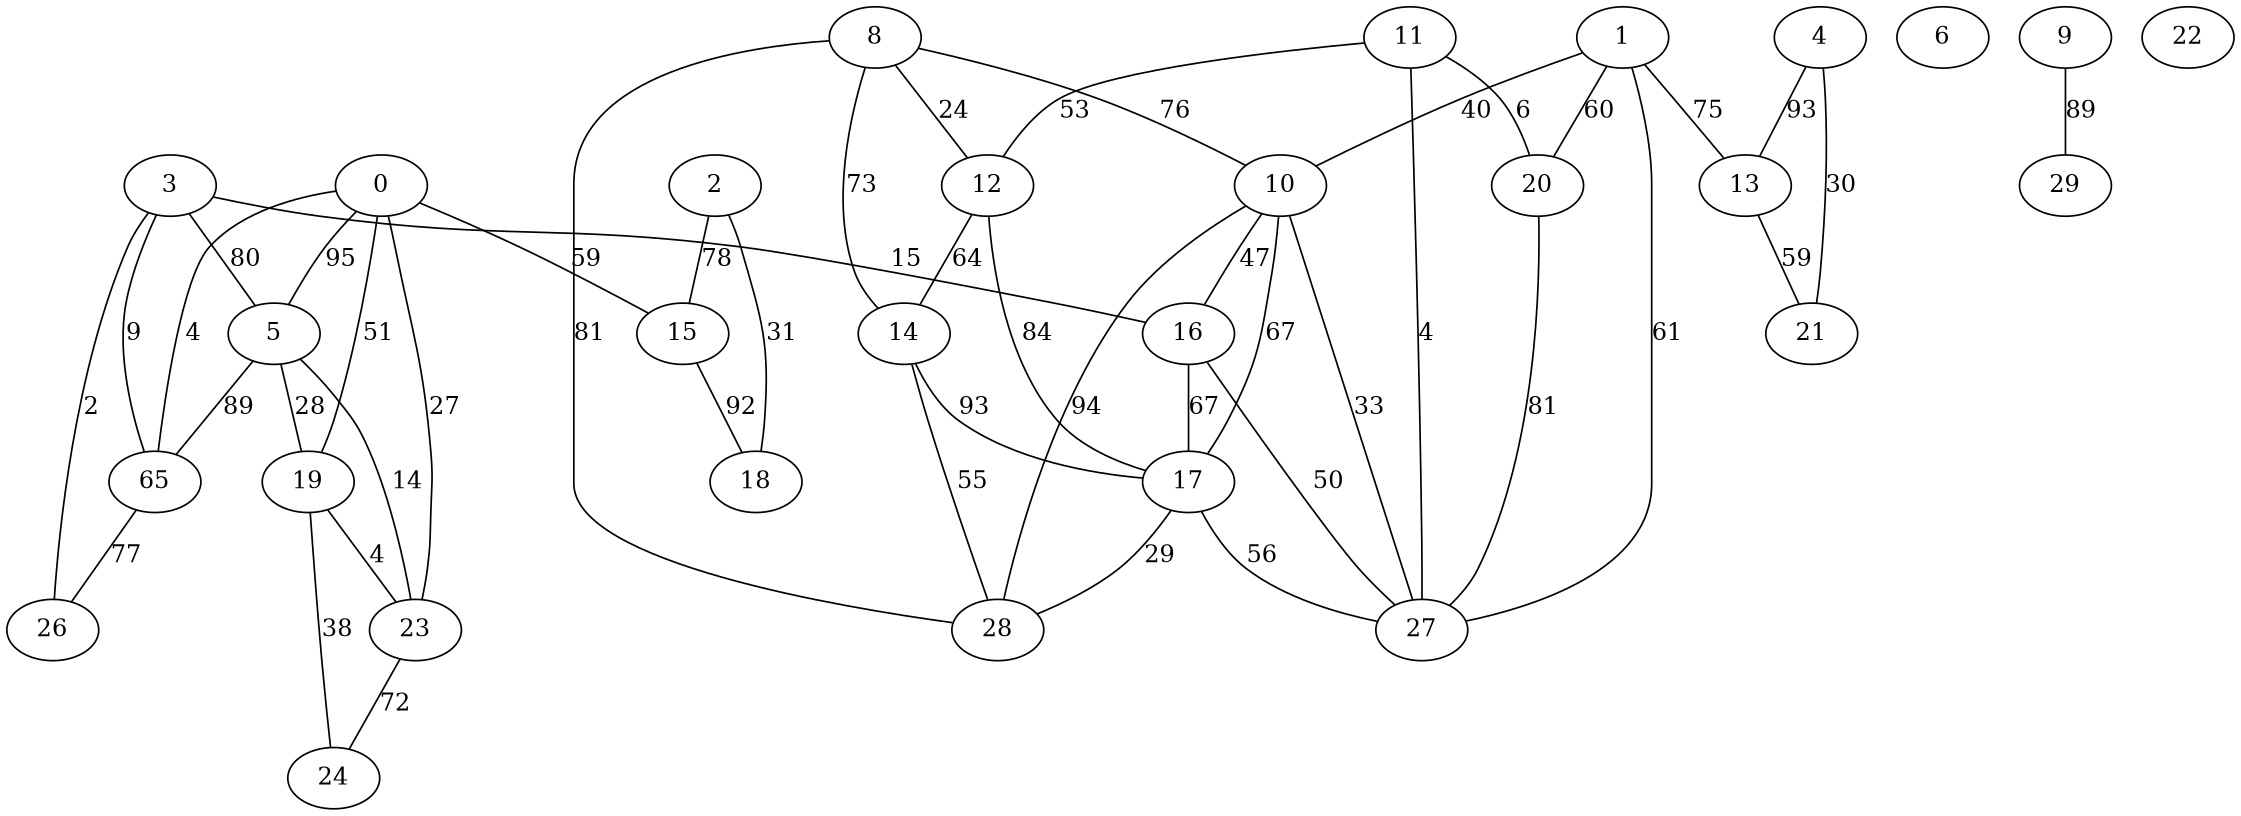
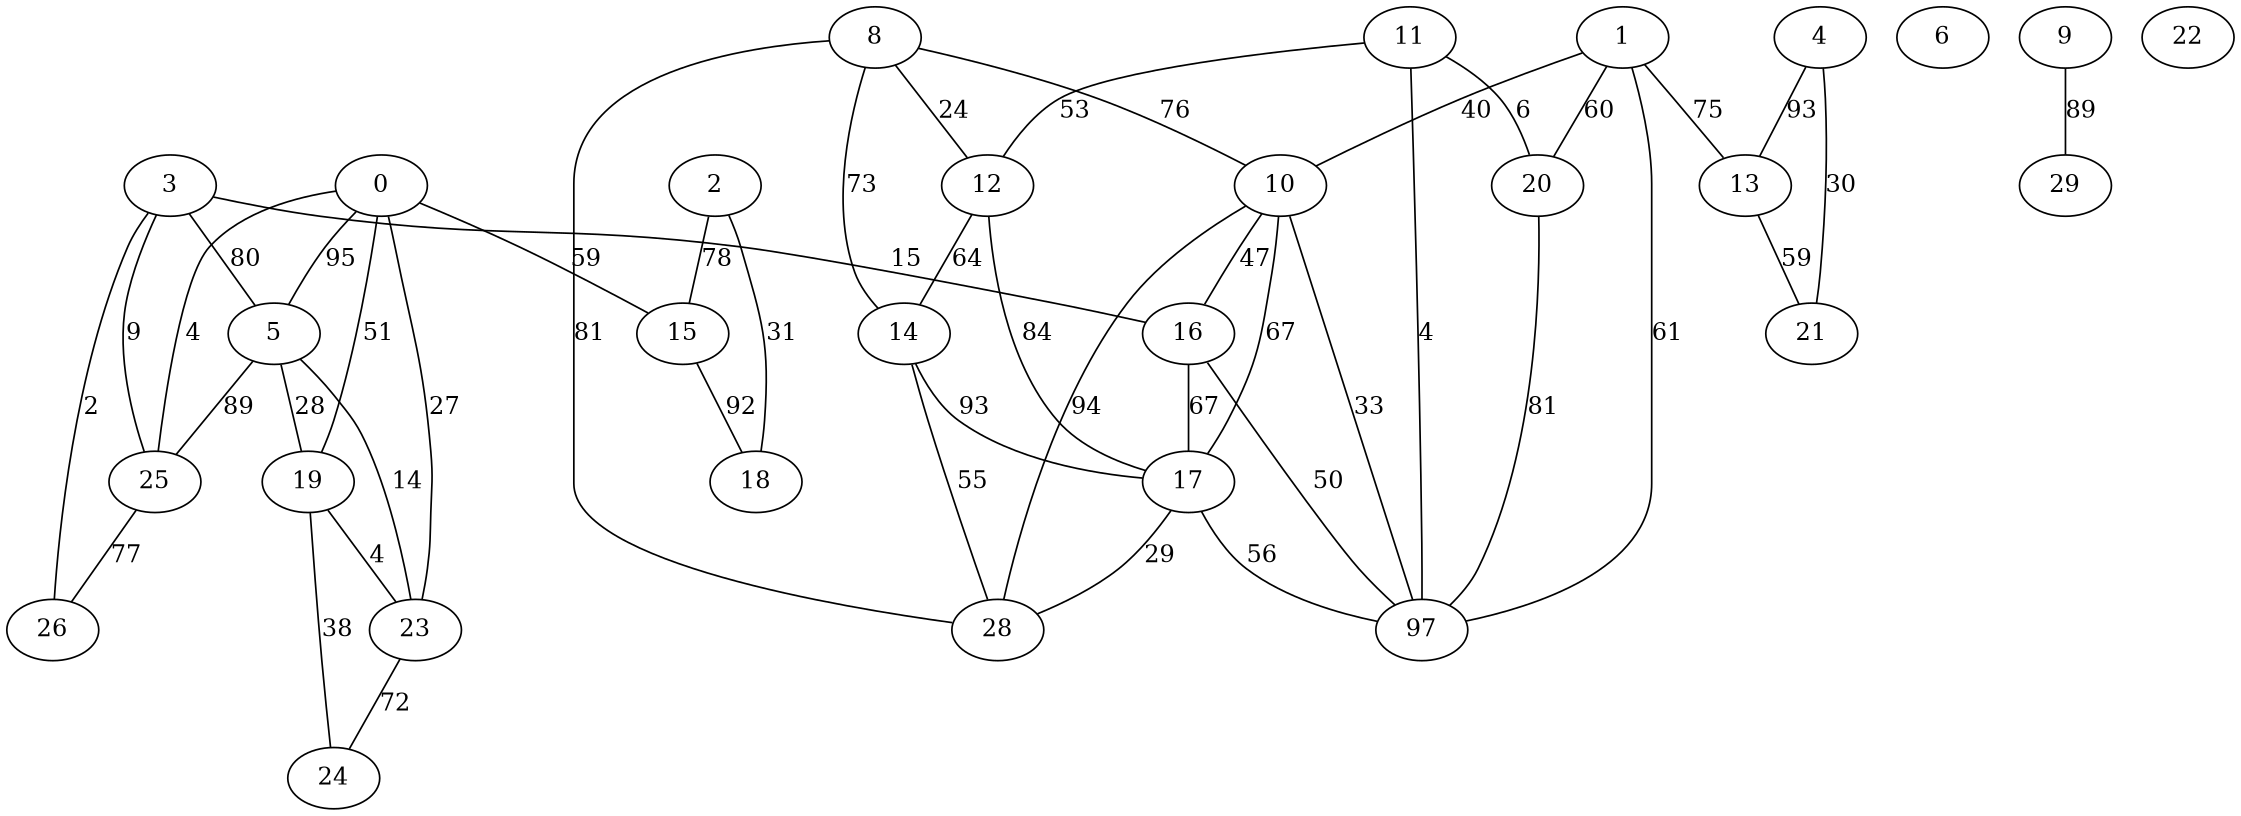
node "65": label "65" -> "25"
node "27": label "27" -> "97"
